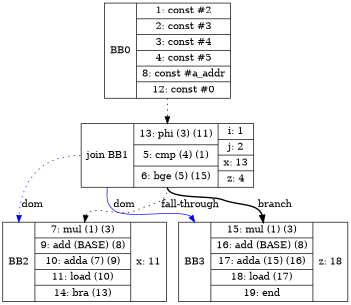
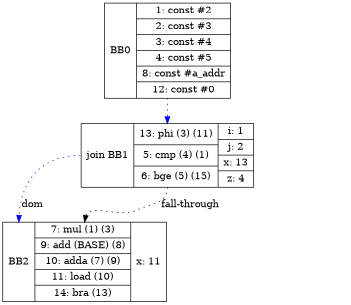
edge "BB0" -> "join BB1": color black -> blue
node "BB3": removed
